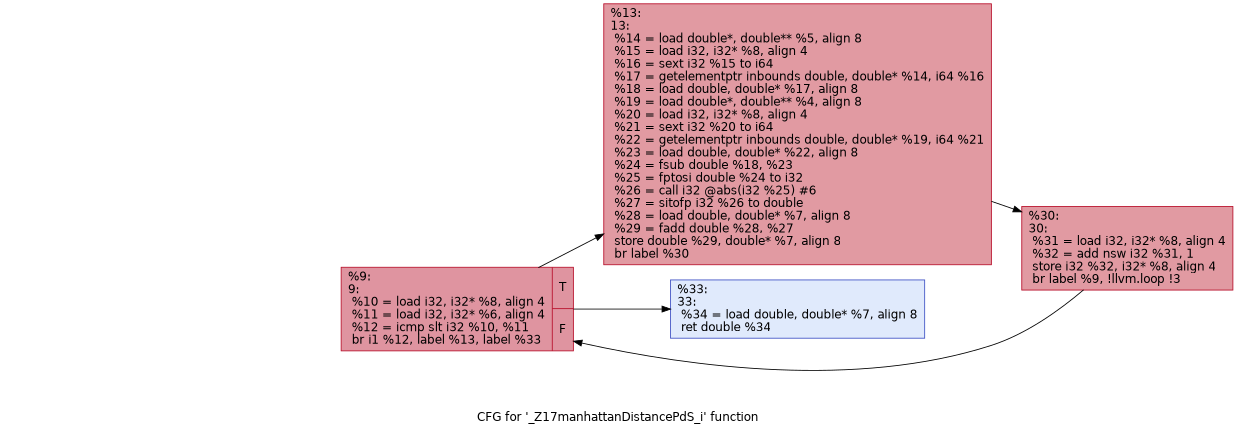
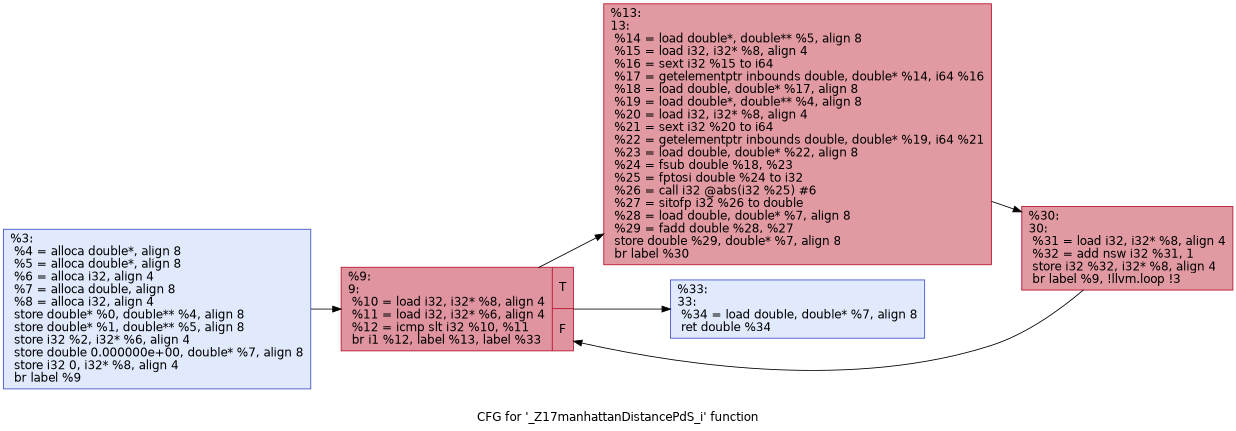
node "%3:": added
